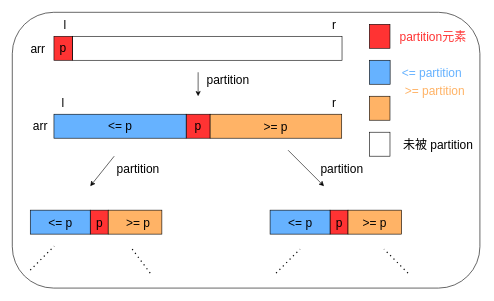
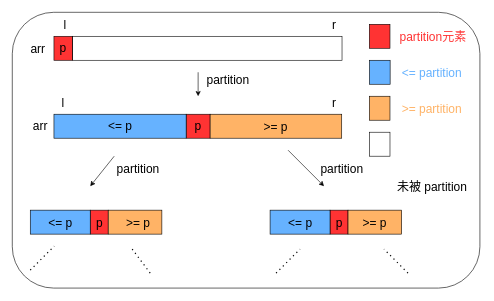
node ">= partition": moved (435, 90) -> (432, 108)
node "未被 partition": moved (439, 144) -> (433, 186)
